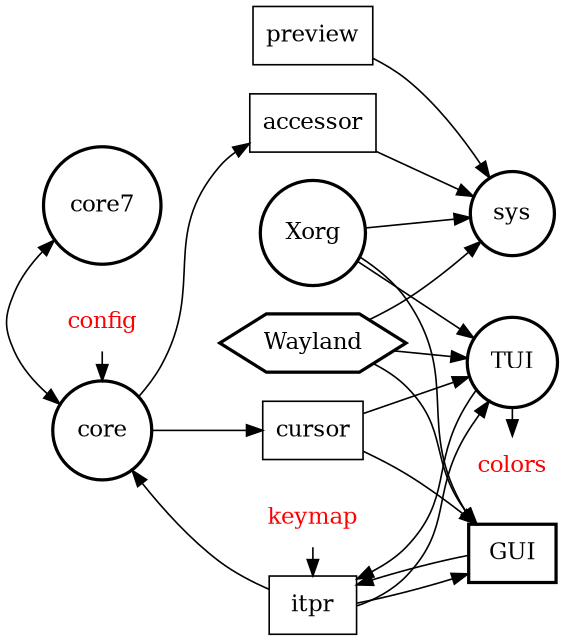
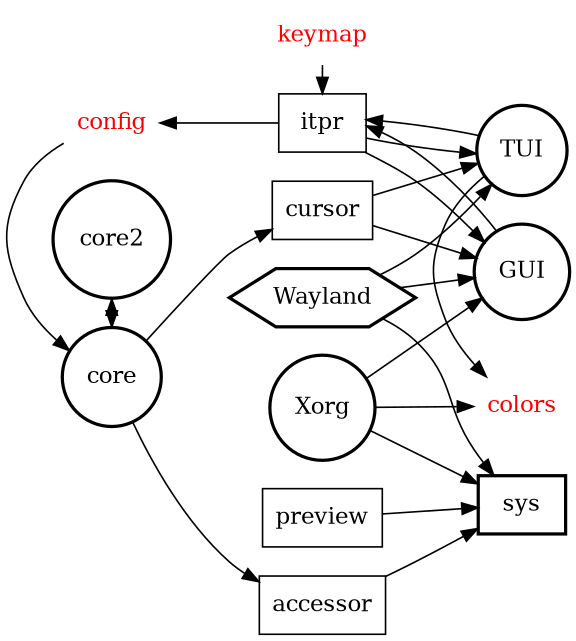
node "core7": label "core7" -> "core2"
node "sys": shape circle -> box
edge "Xorg" -> "TUI": now "Xorg" -> "colors"
edge "itpr" -> "core": now "itpr" -> "config"
node "GUI": shape box -> circle
